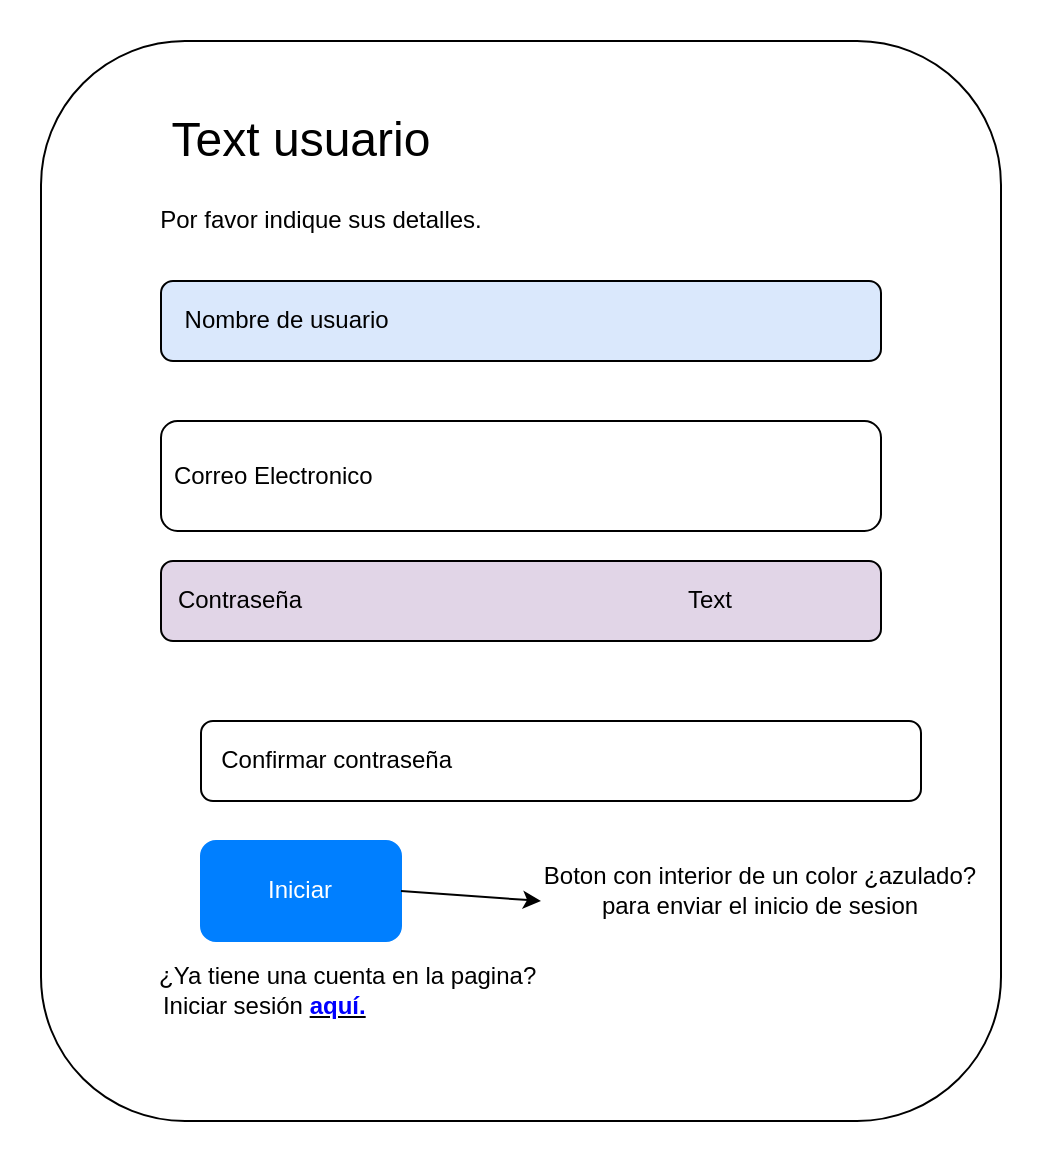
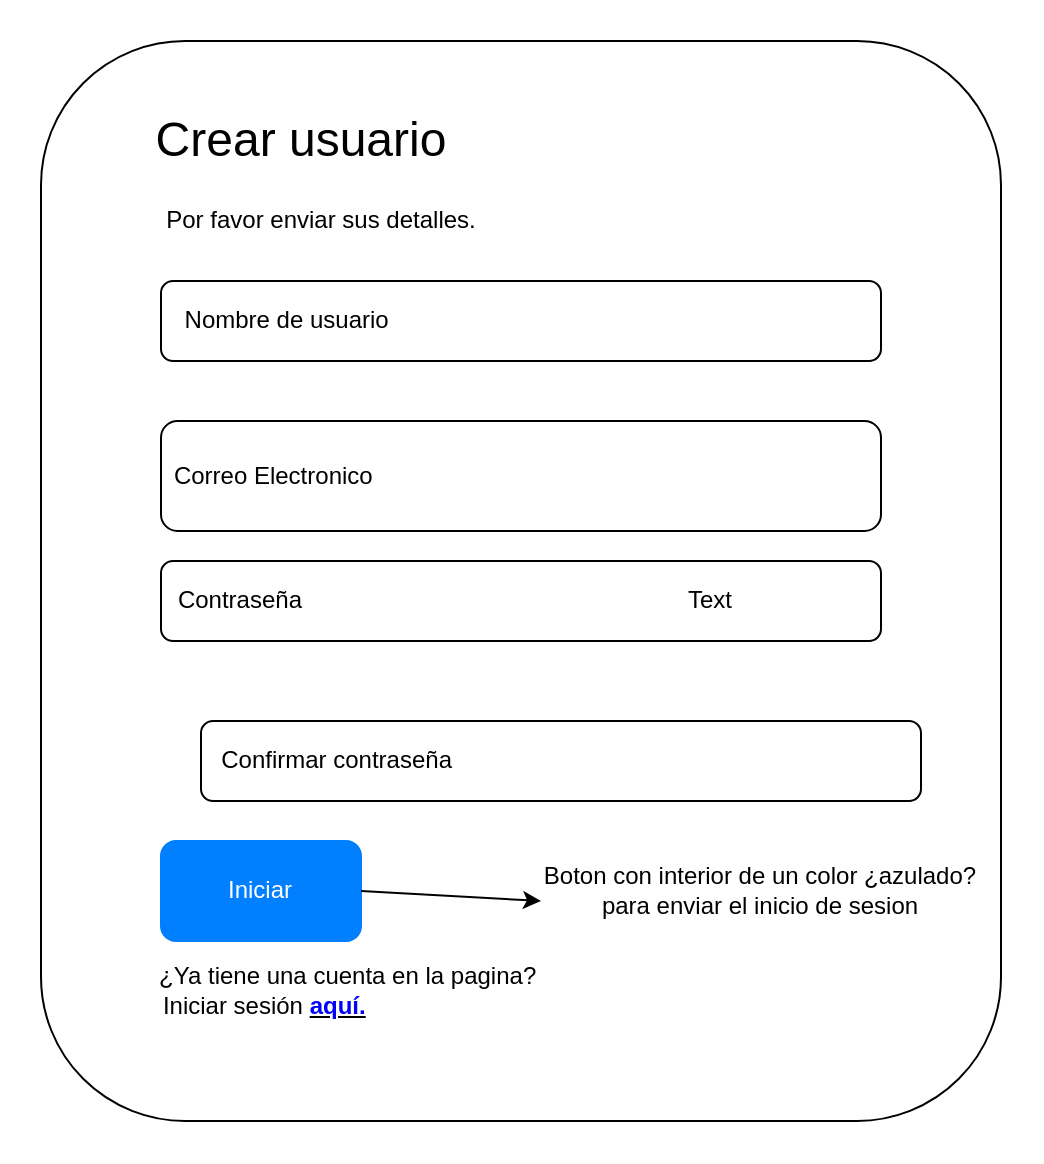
node "Text usuario": label "Text usuario" -> "Crear usuario"
node "Por favor indique sus detalles.": label "Por favor indique sus detalles." -> "Por favor enviar sus detalles."
node "Nombre de usuario": fillcolor #dae8fc -> #ffffff
node "Contraseña": fillcolor #e1d5e7 -> #ffffff
node "Iniciar": moved (301, 891) -> (261, 891)
